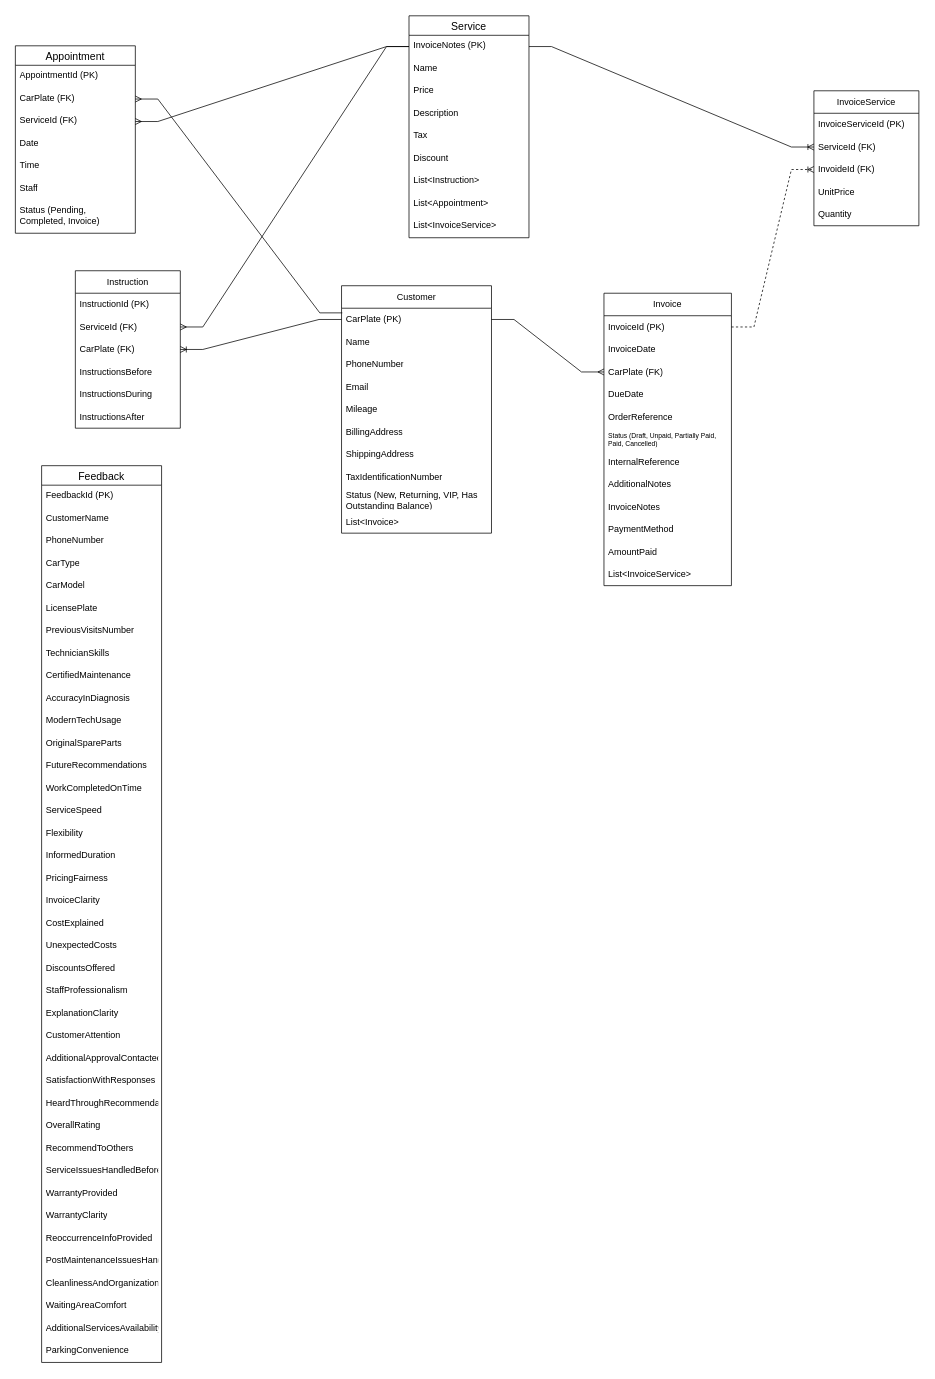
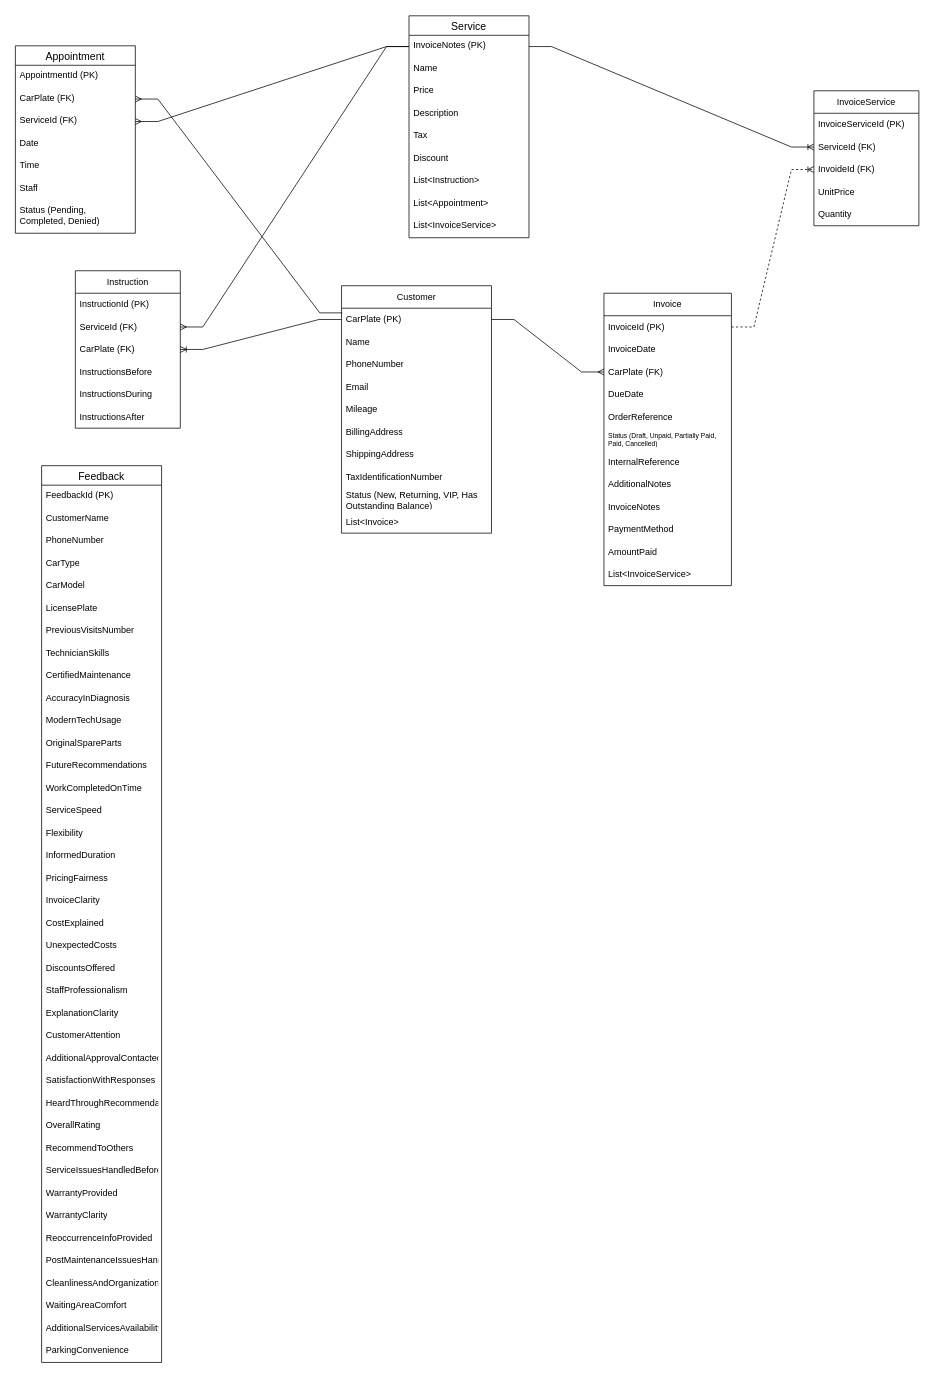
node "Status (Pending, Completed, Invoice)": label "Status (Pending, Completed, Invoice)" -> "Status (Pending, Completed, Denied)"
